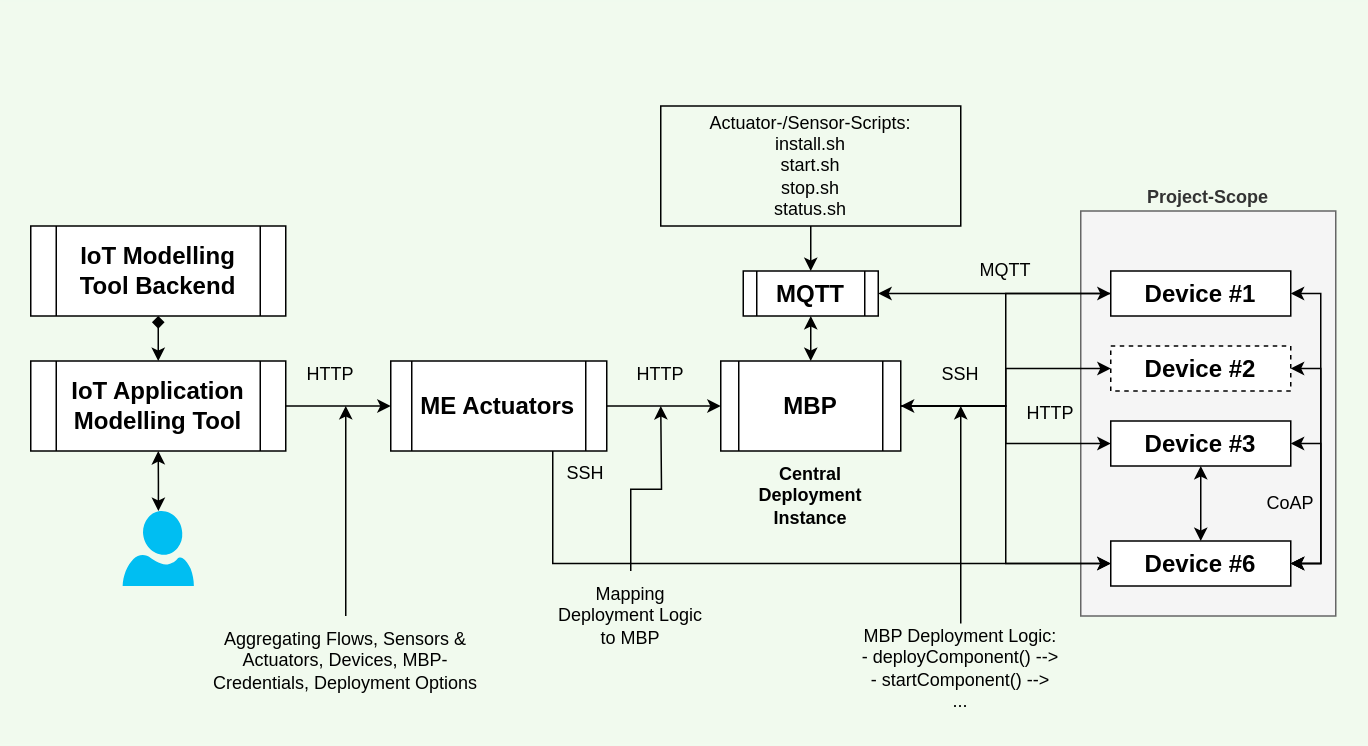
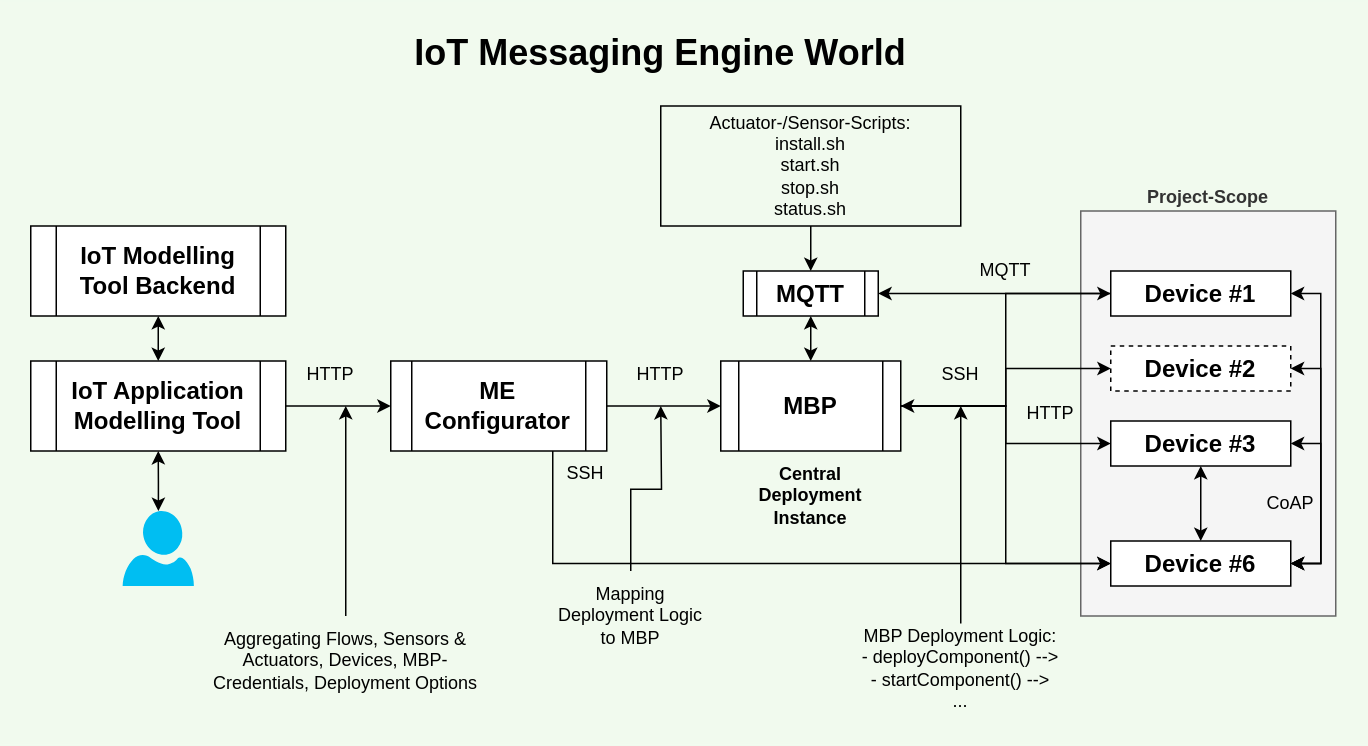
node "IoT Messaging Engine World": added
edge "IoT Modelling Tool Backend" -- "IoT Application Modelling Tool": arrowhead diamond -> classic
node "ME Actuators": label "ME Actuators" -> "ME Configurator"
